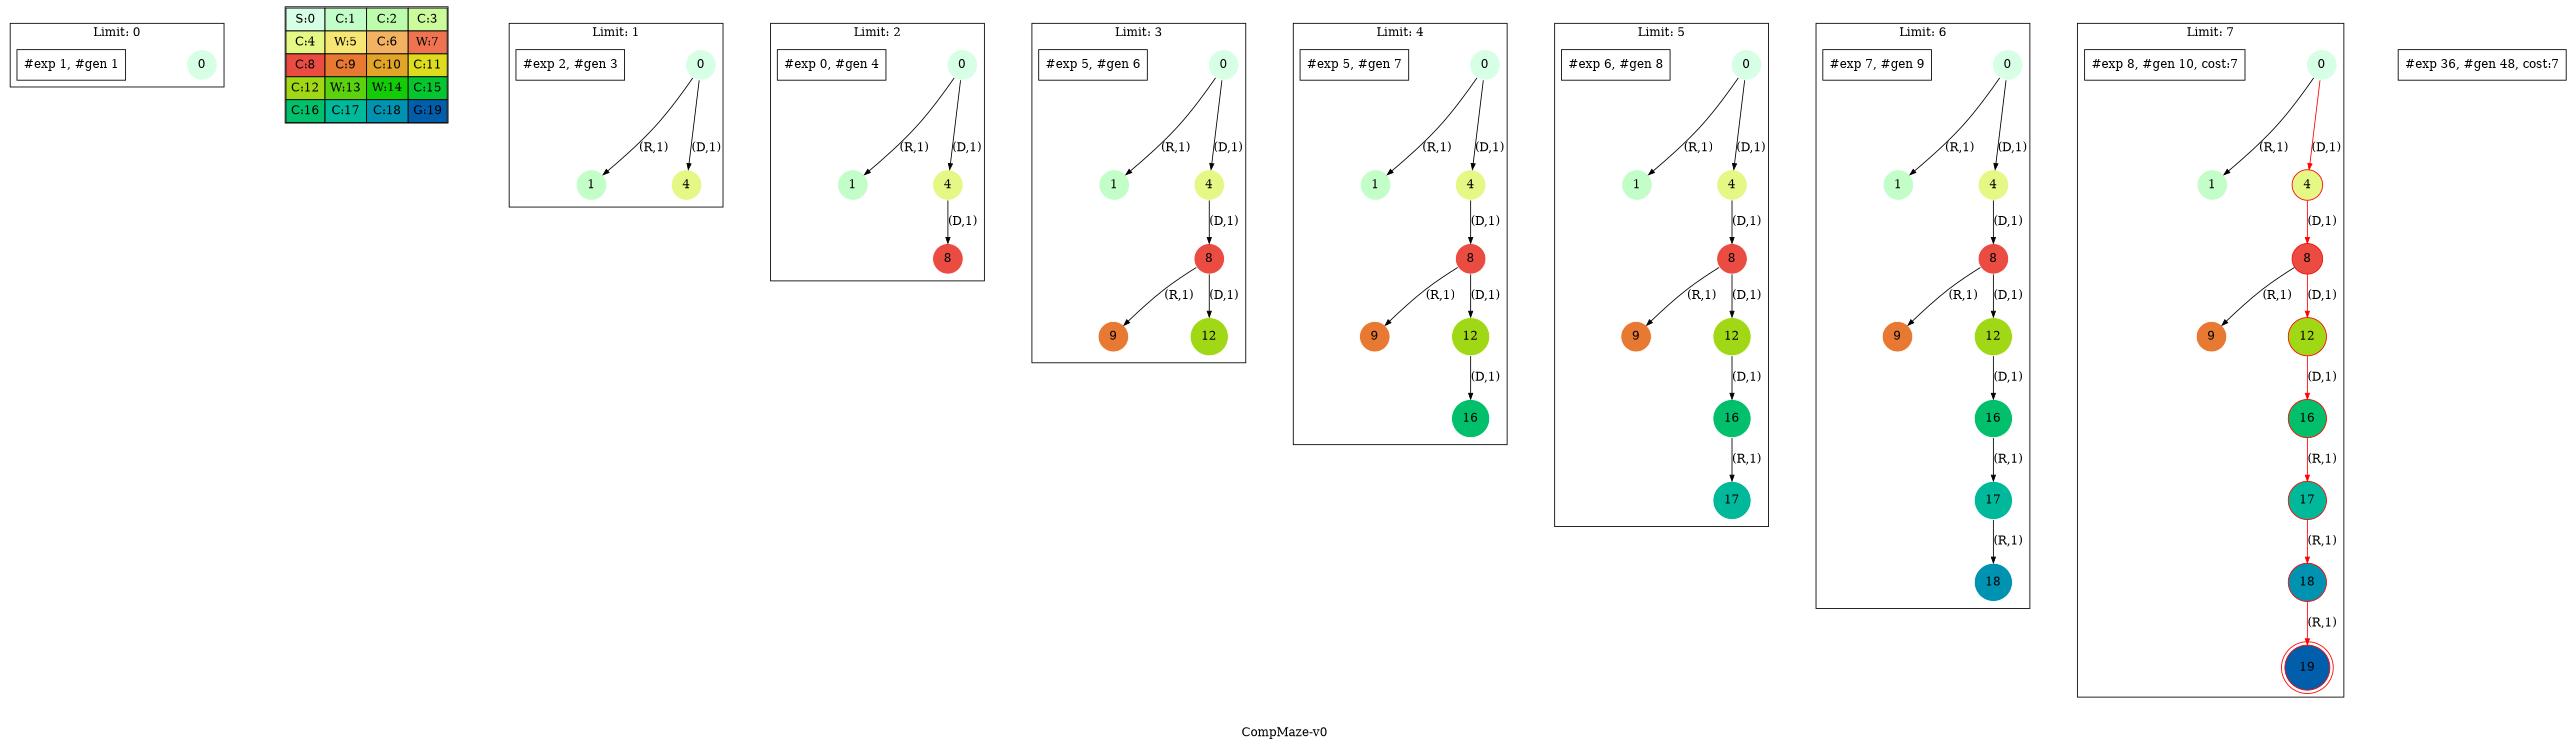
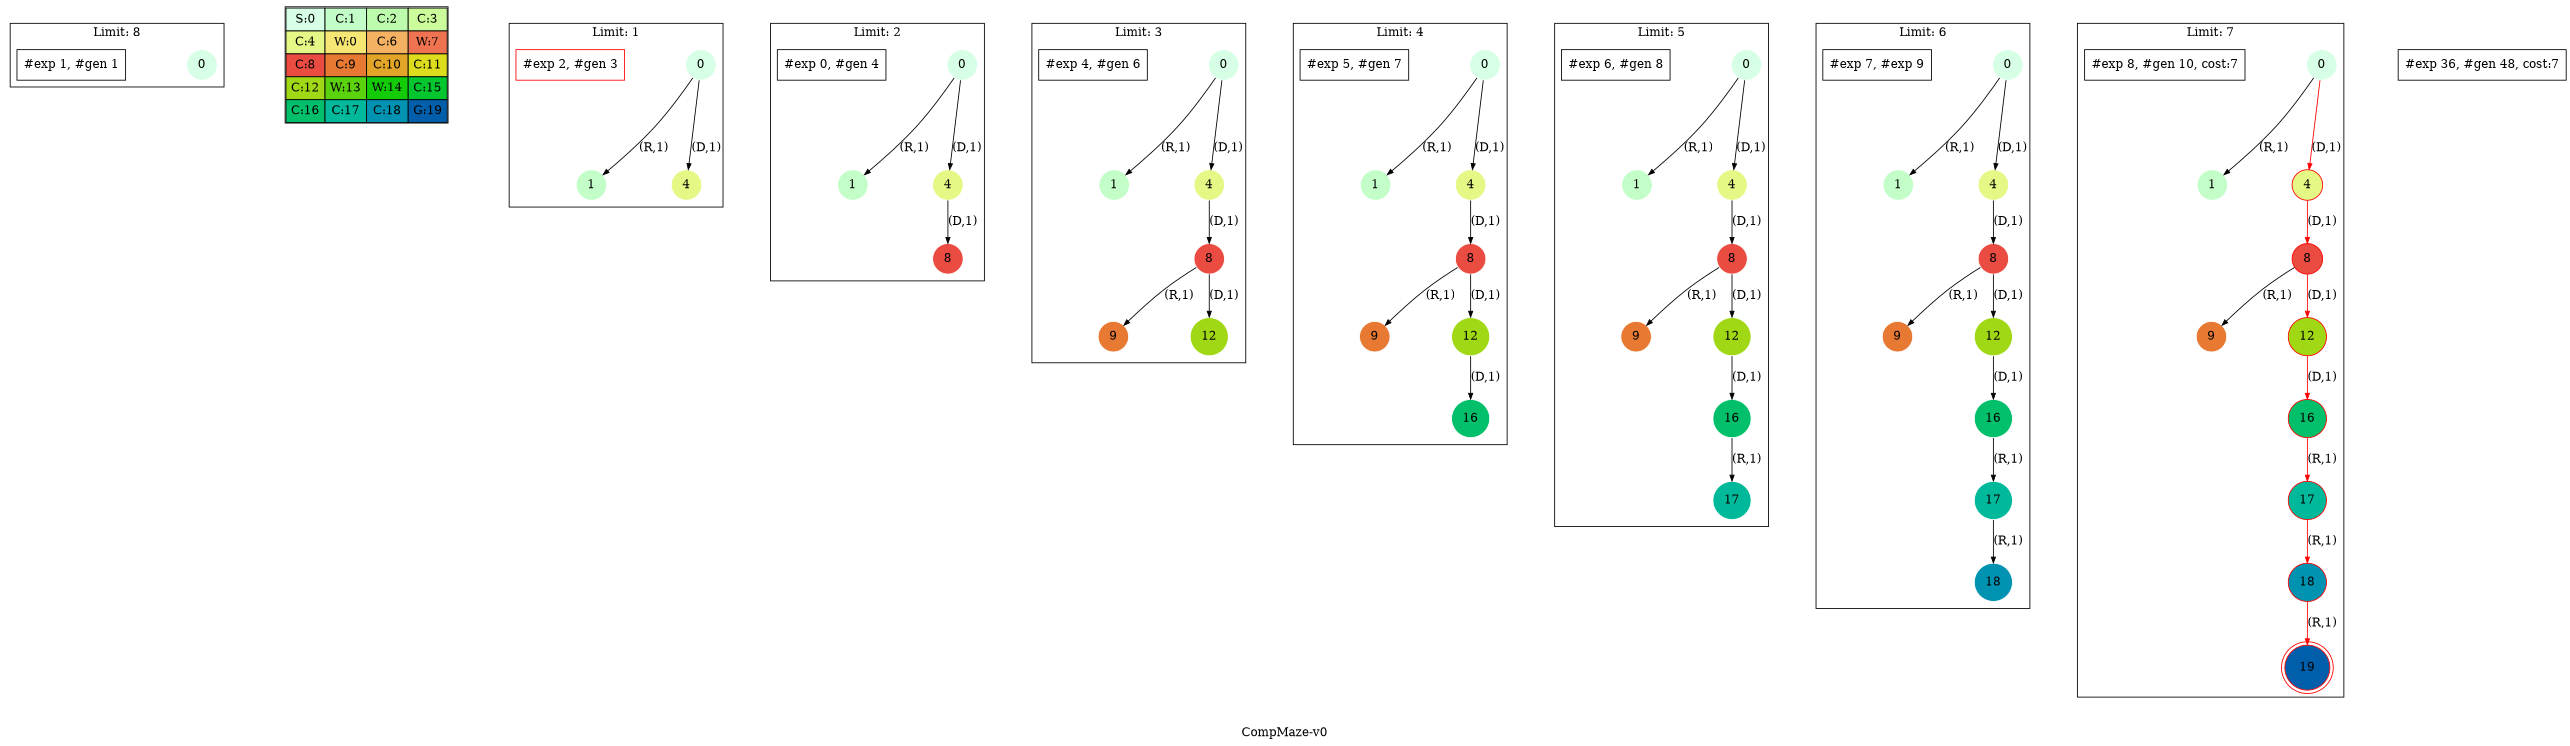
cluster "Limit: 0": label "Limit: 0" -> "Limit: 8"
node "S:0": text "W:5" -> "W:0"
node "#exp 2, #gen 3": color black -> red
node "#exp 5, #gen 6": label "#exp 5, #gen 6" -> "#exp 4, #gen 6"
node "#exp 7, #gen 9": label "#exp 7, #gen 9" -> "#exp 7, #exp 9"
